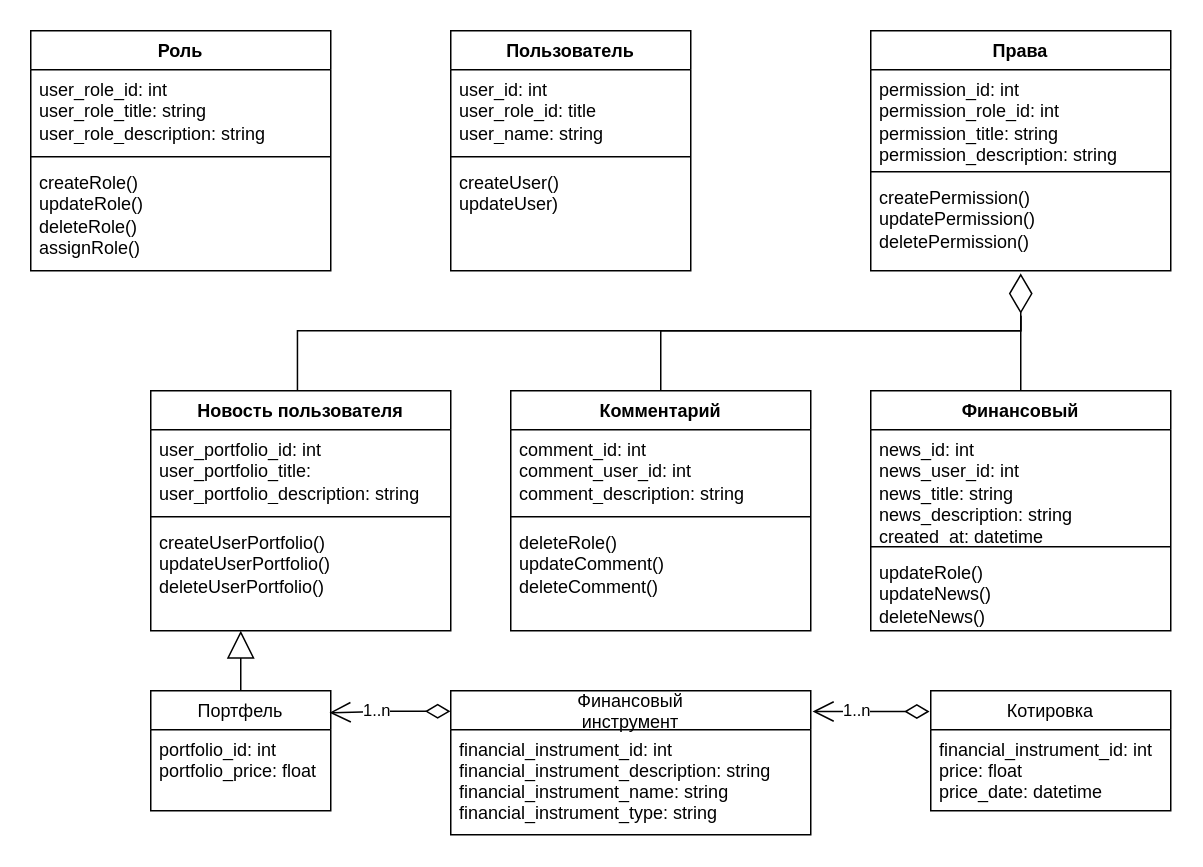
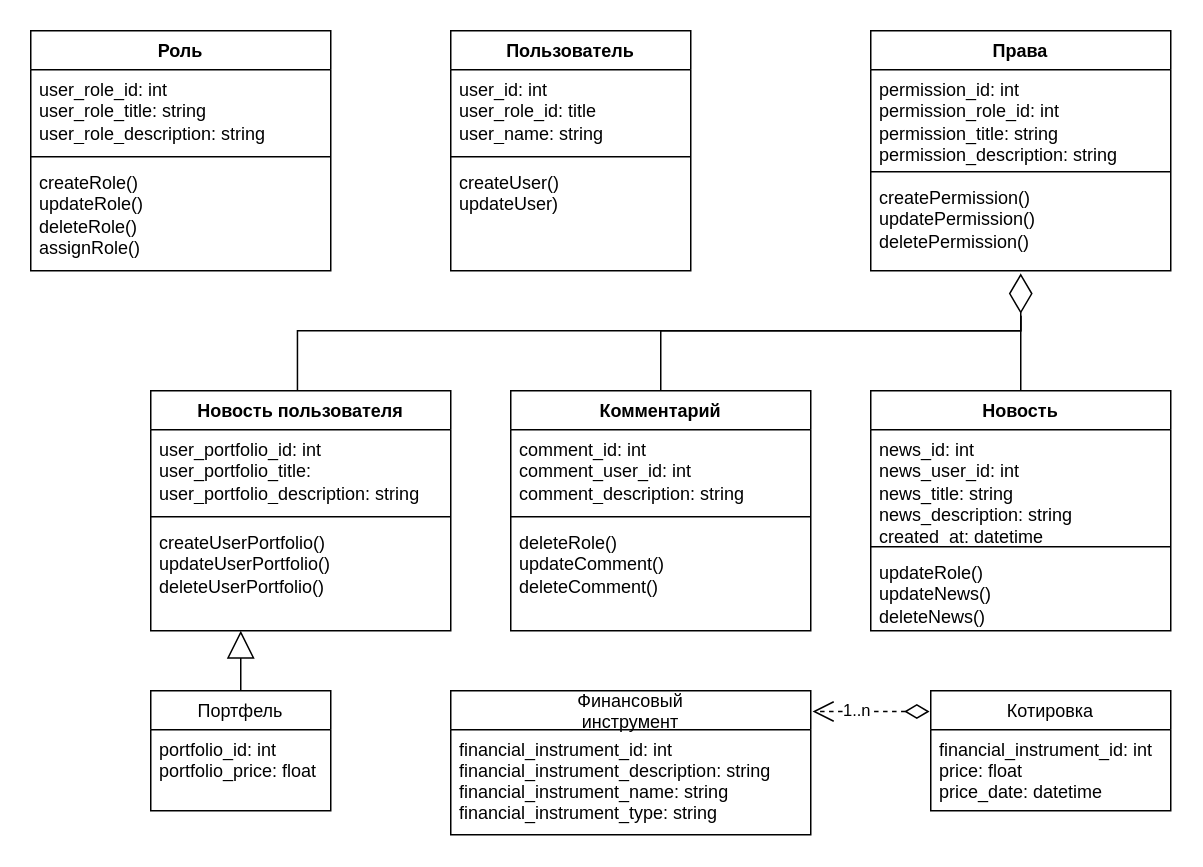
node "Финансовый": label "Финансовый" -> "Новость"
edge "Портфель" -- "Финансовый инструмент": removed, label "1..n"
edge "Котировка" -- "Финансовый инструмент": style solid -> dashed
